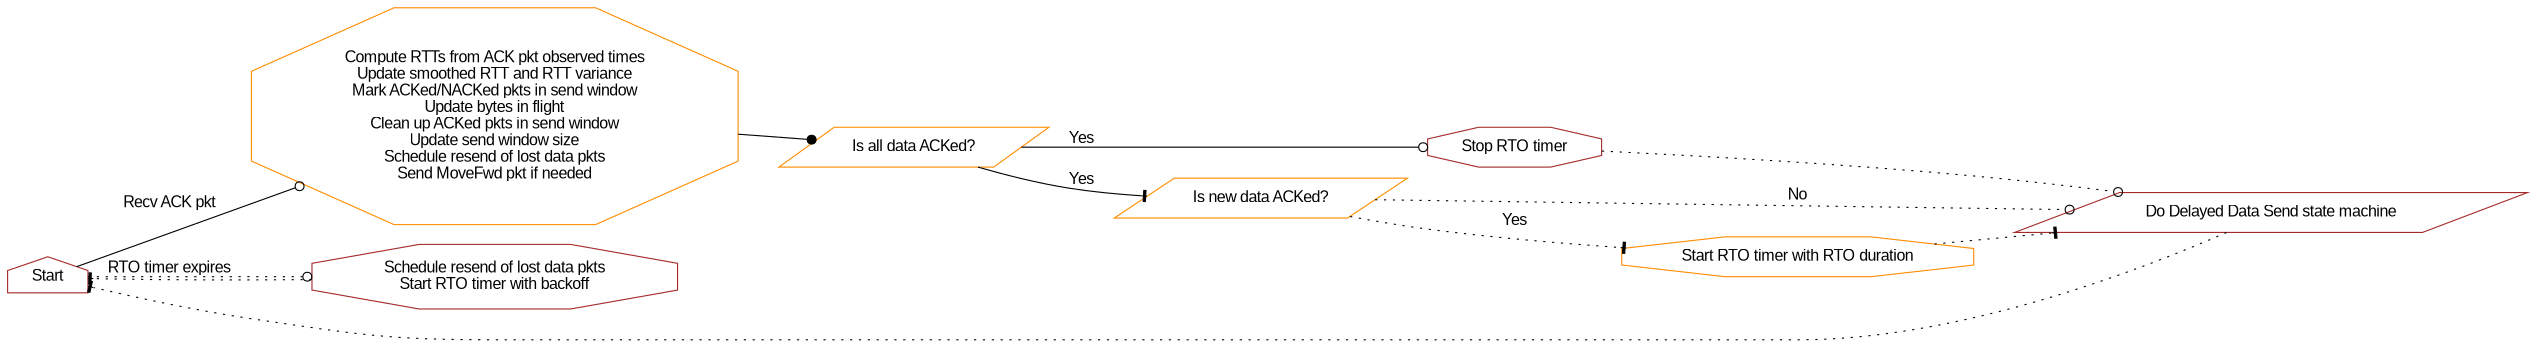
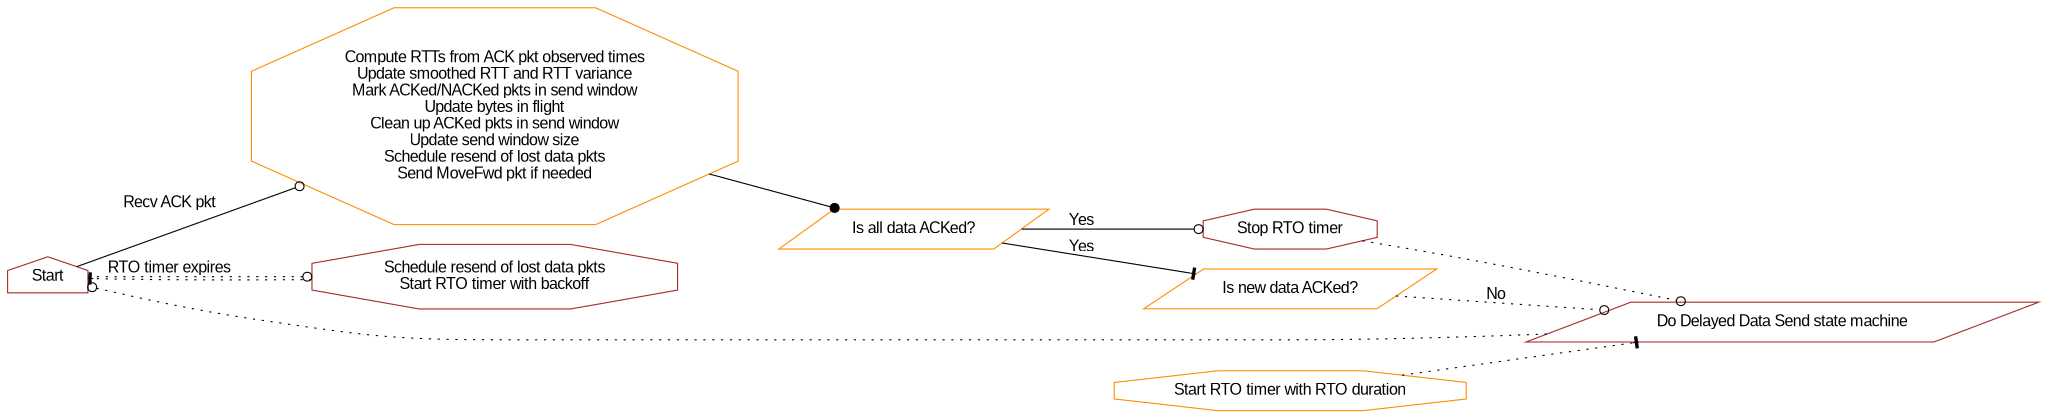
edge "Is new data ACKed?" -> "Start RTO timer with RTO duration": removed, label "Yes"
edge "Do Delayed Data Send state machine" -> "Start": arrowhead tee -> odot
